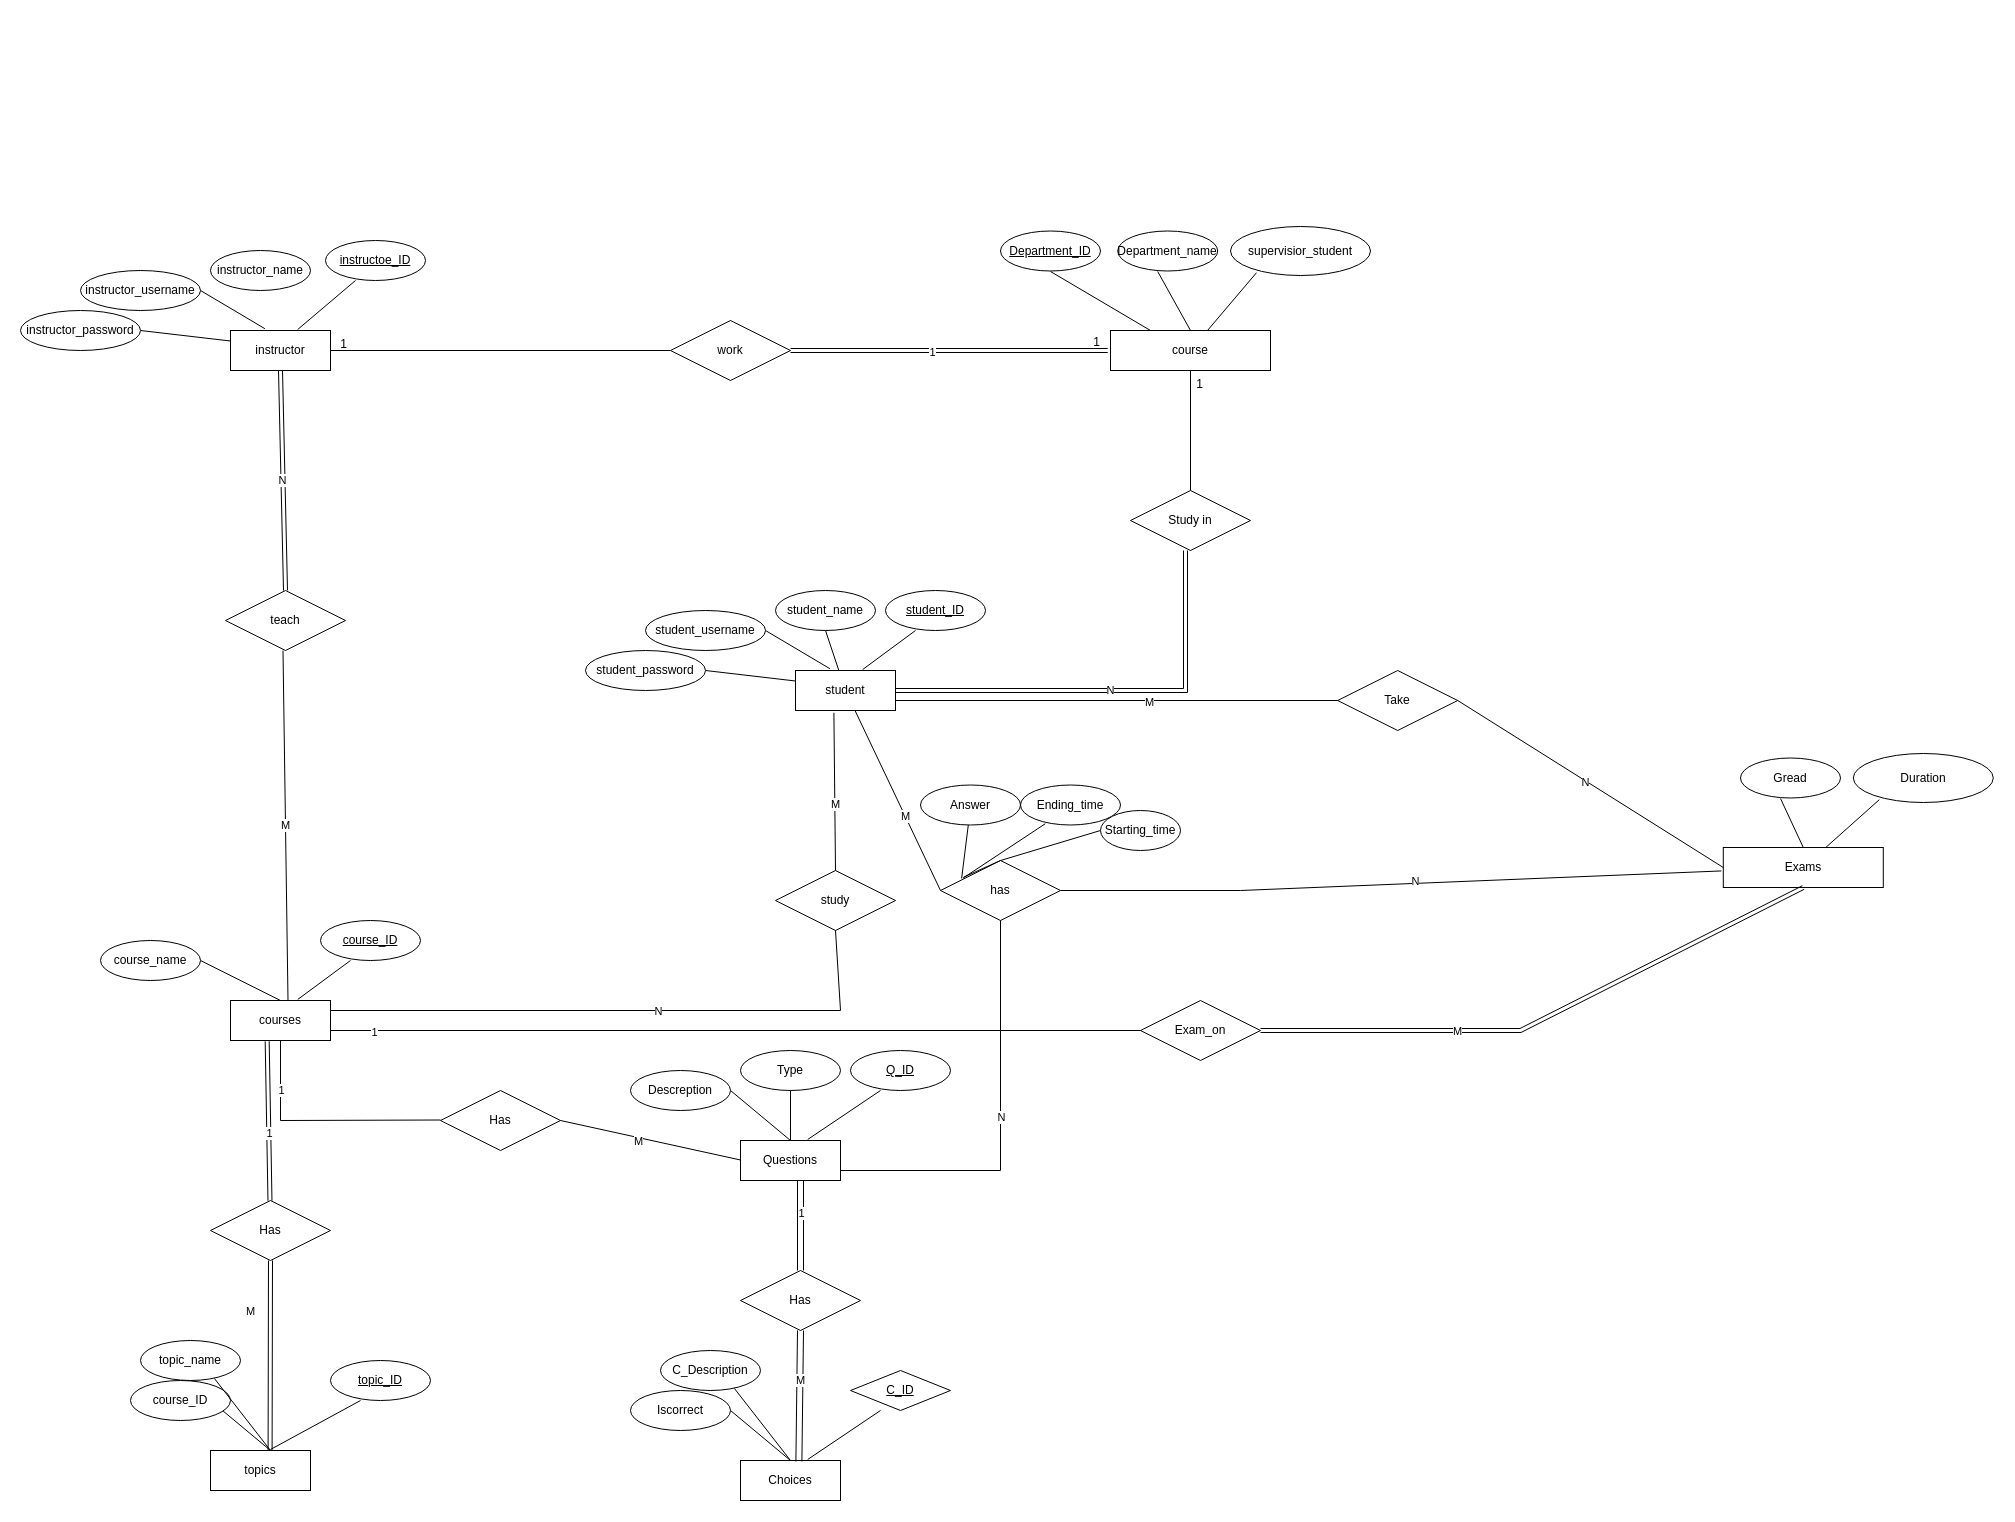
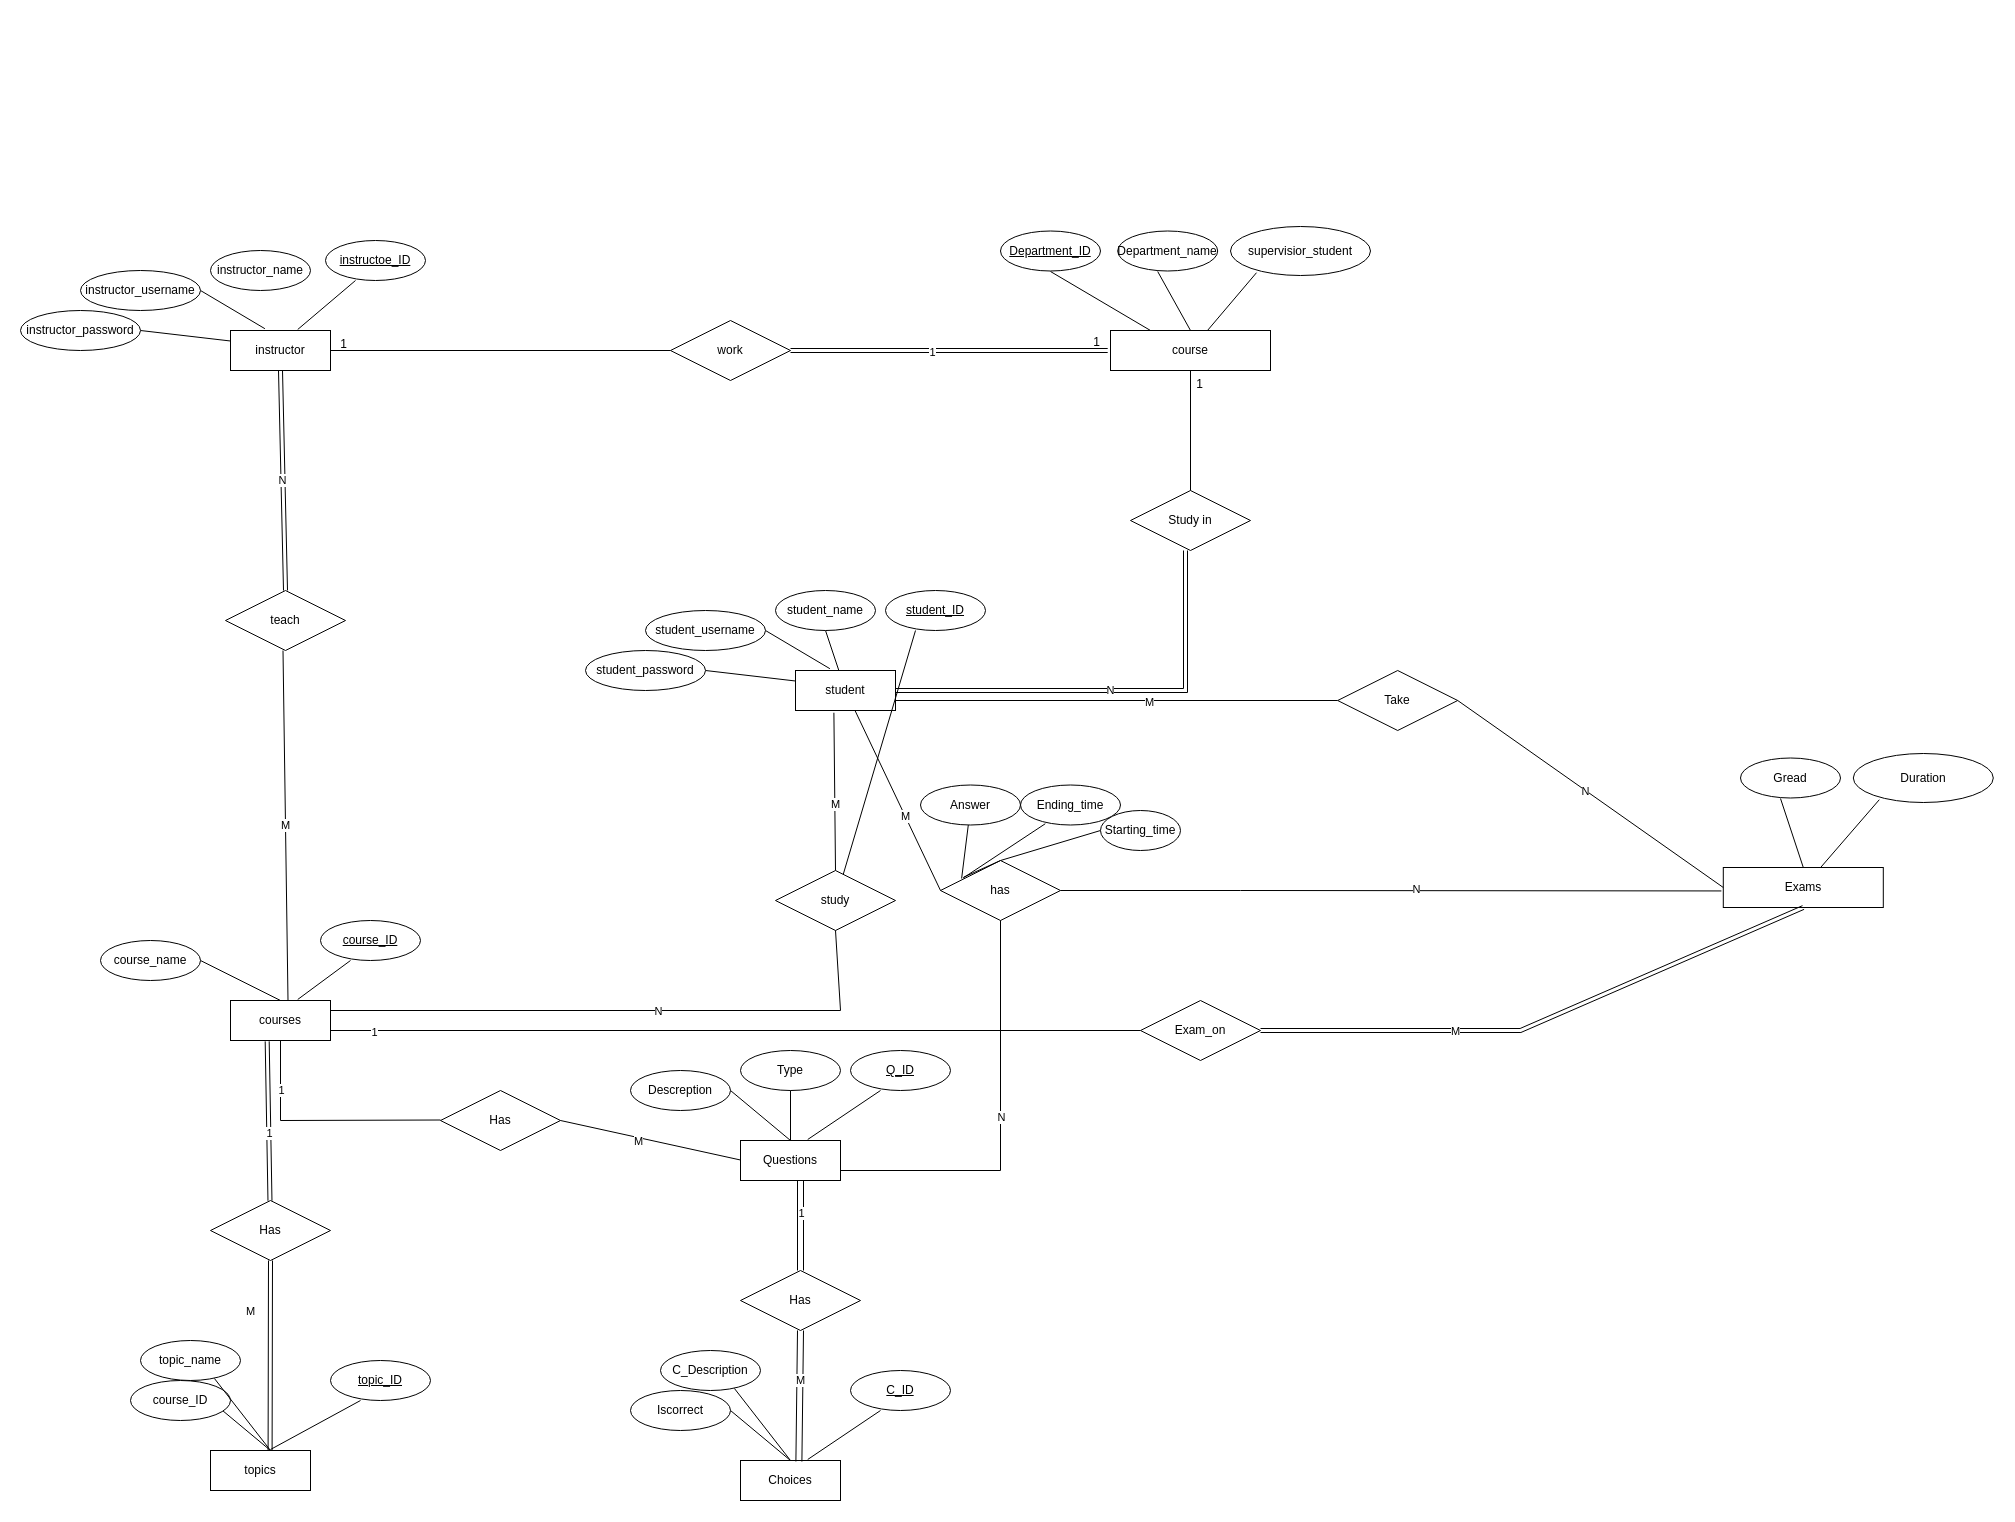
edge "student_ID" -- "student": now "student_ID" -- "study"
node "Exams": moved (1803, 868) -> (1803, 888)
node "C_ID": shape diamond -> ellipse
